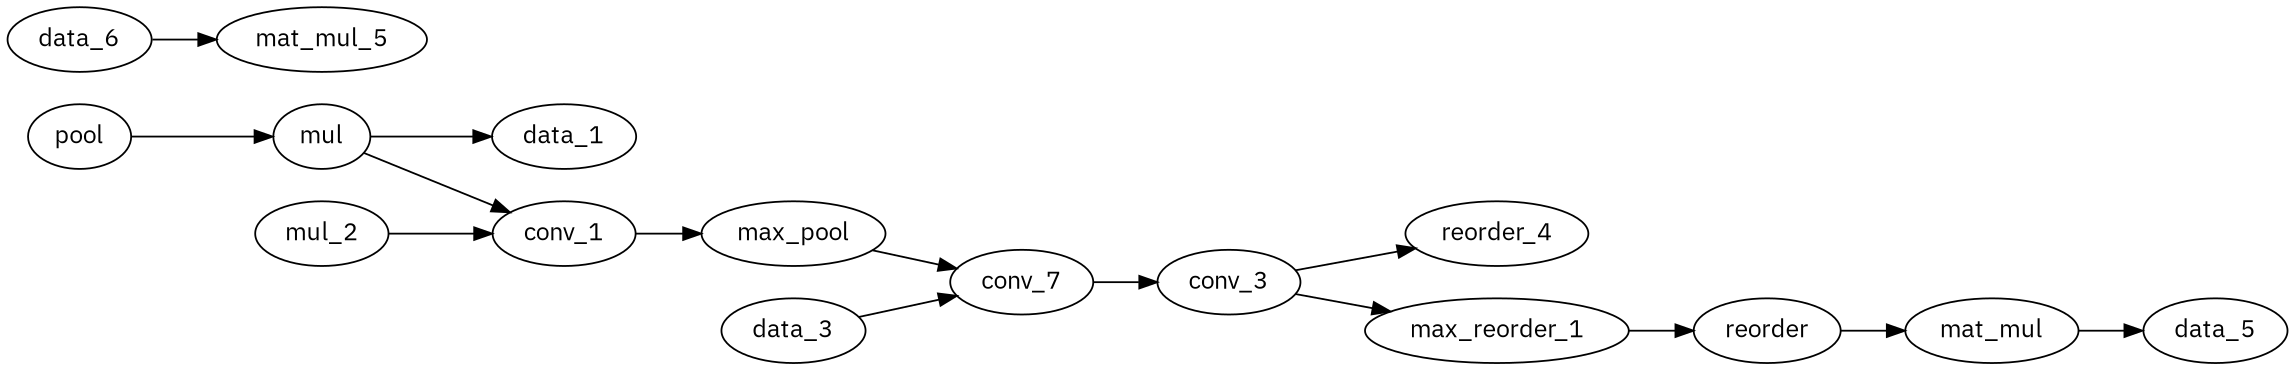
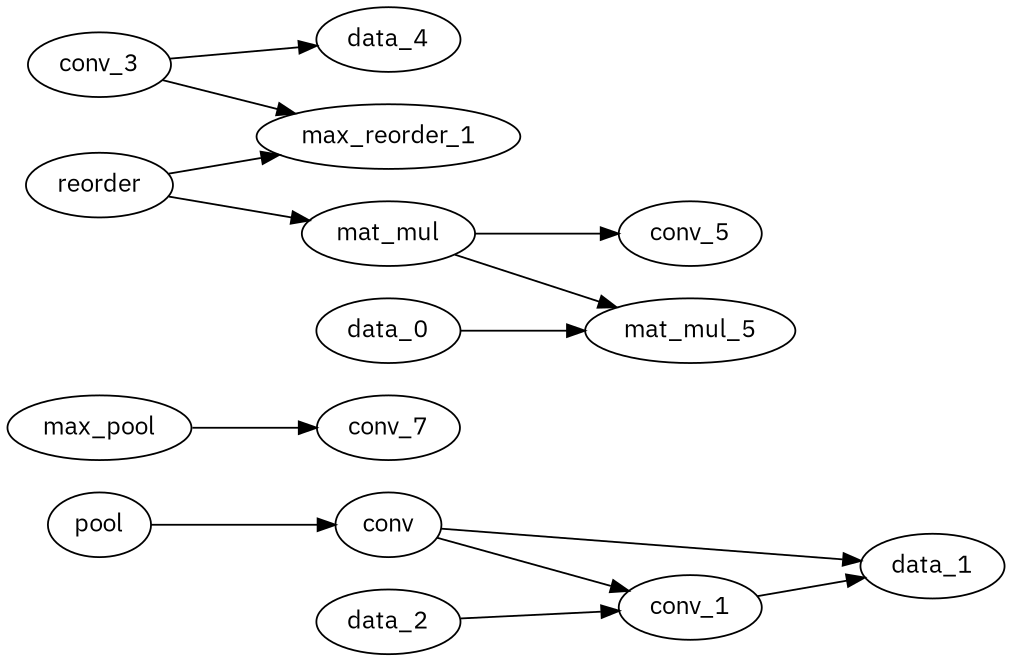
node "data_6": label "data_6" -> "data_0"
node "mul": label "mul" -> "conv"
node "mul_2": label "mul_2" -> "data_2"
edge "conv_1" -> "max_pool": now "conv_1" -> "data_1"
node "reorder_4": label "reorder_4" -> "data_4"
edge "mat_mul" -> "mat_mul_5": added
edge "conv_7" -> "conv_3": removed
node "data_3": removed
edge "max_reorder_1" -> "reorder": reversed
node "data_5": label "data_5" -> "conv_5"
